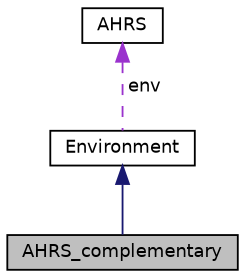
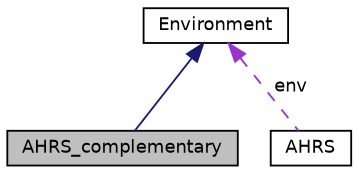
edge "Environment" -> "AHRS": reversed
